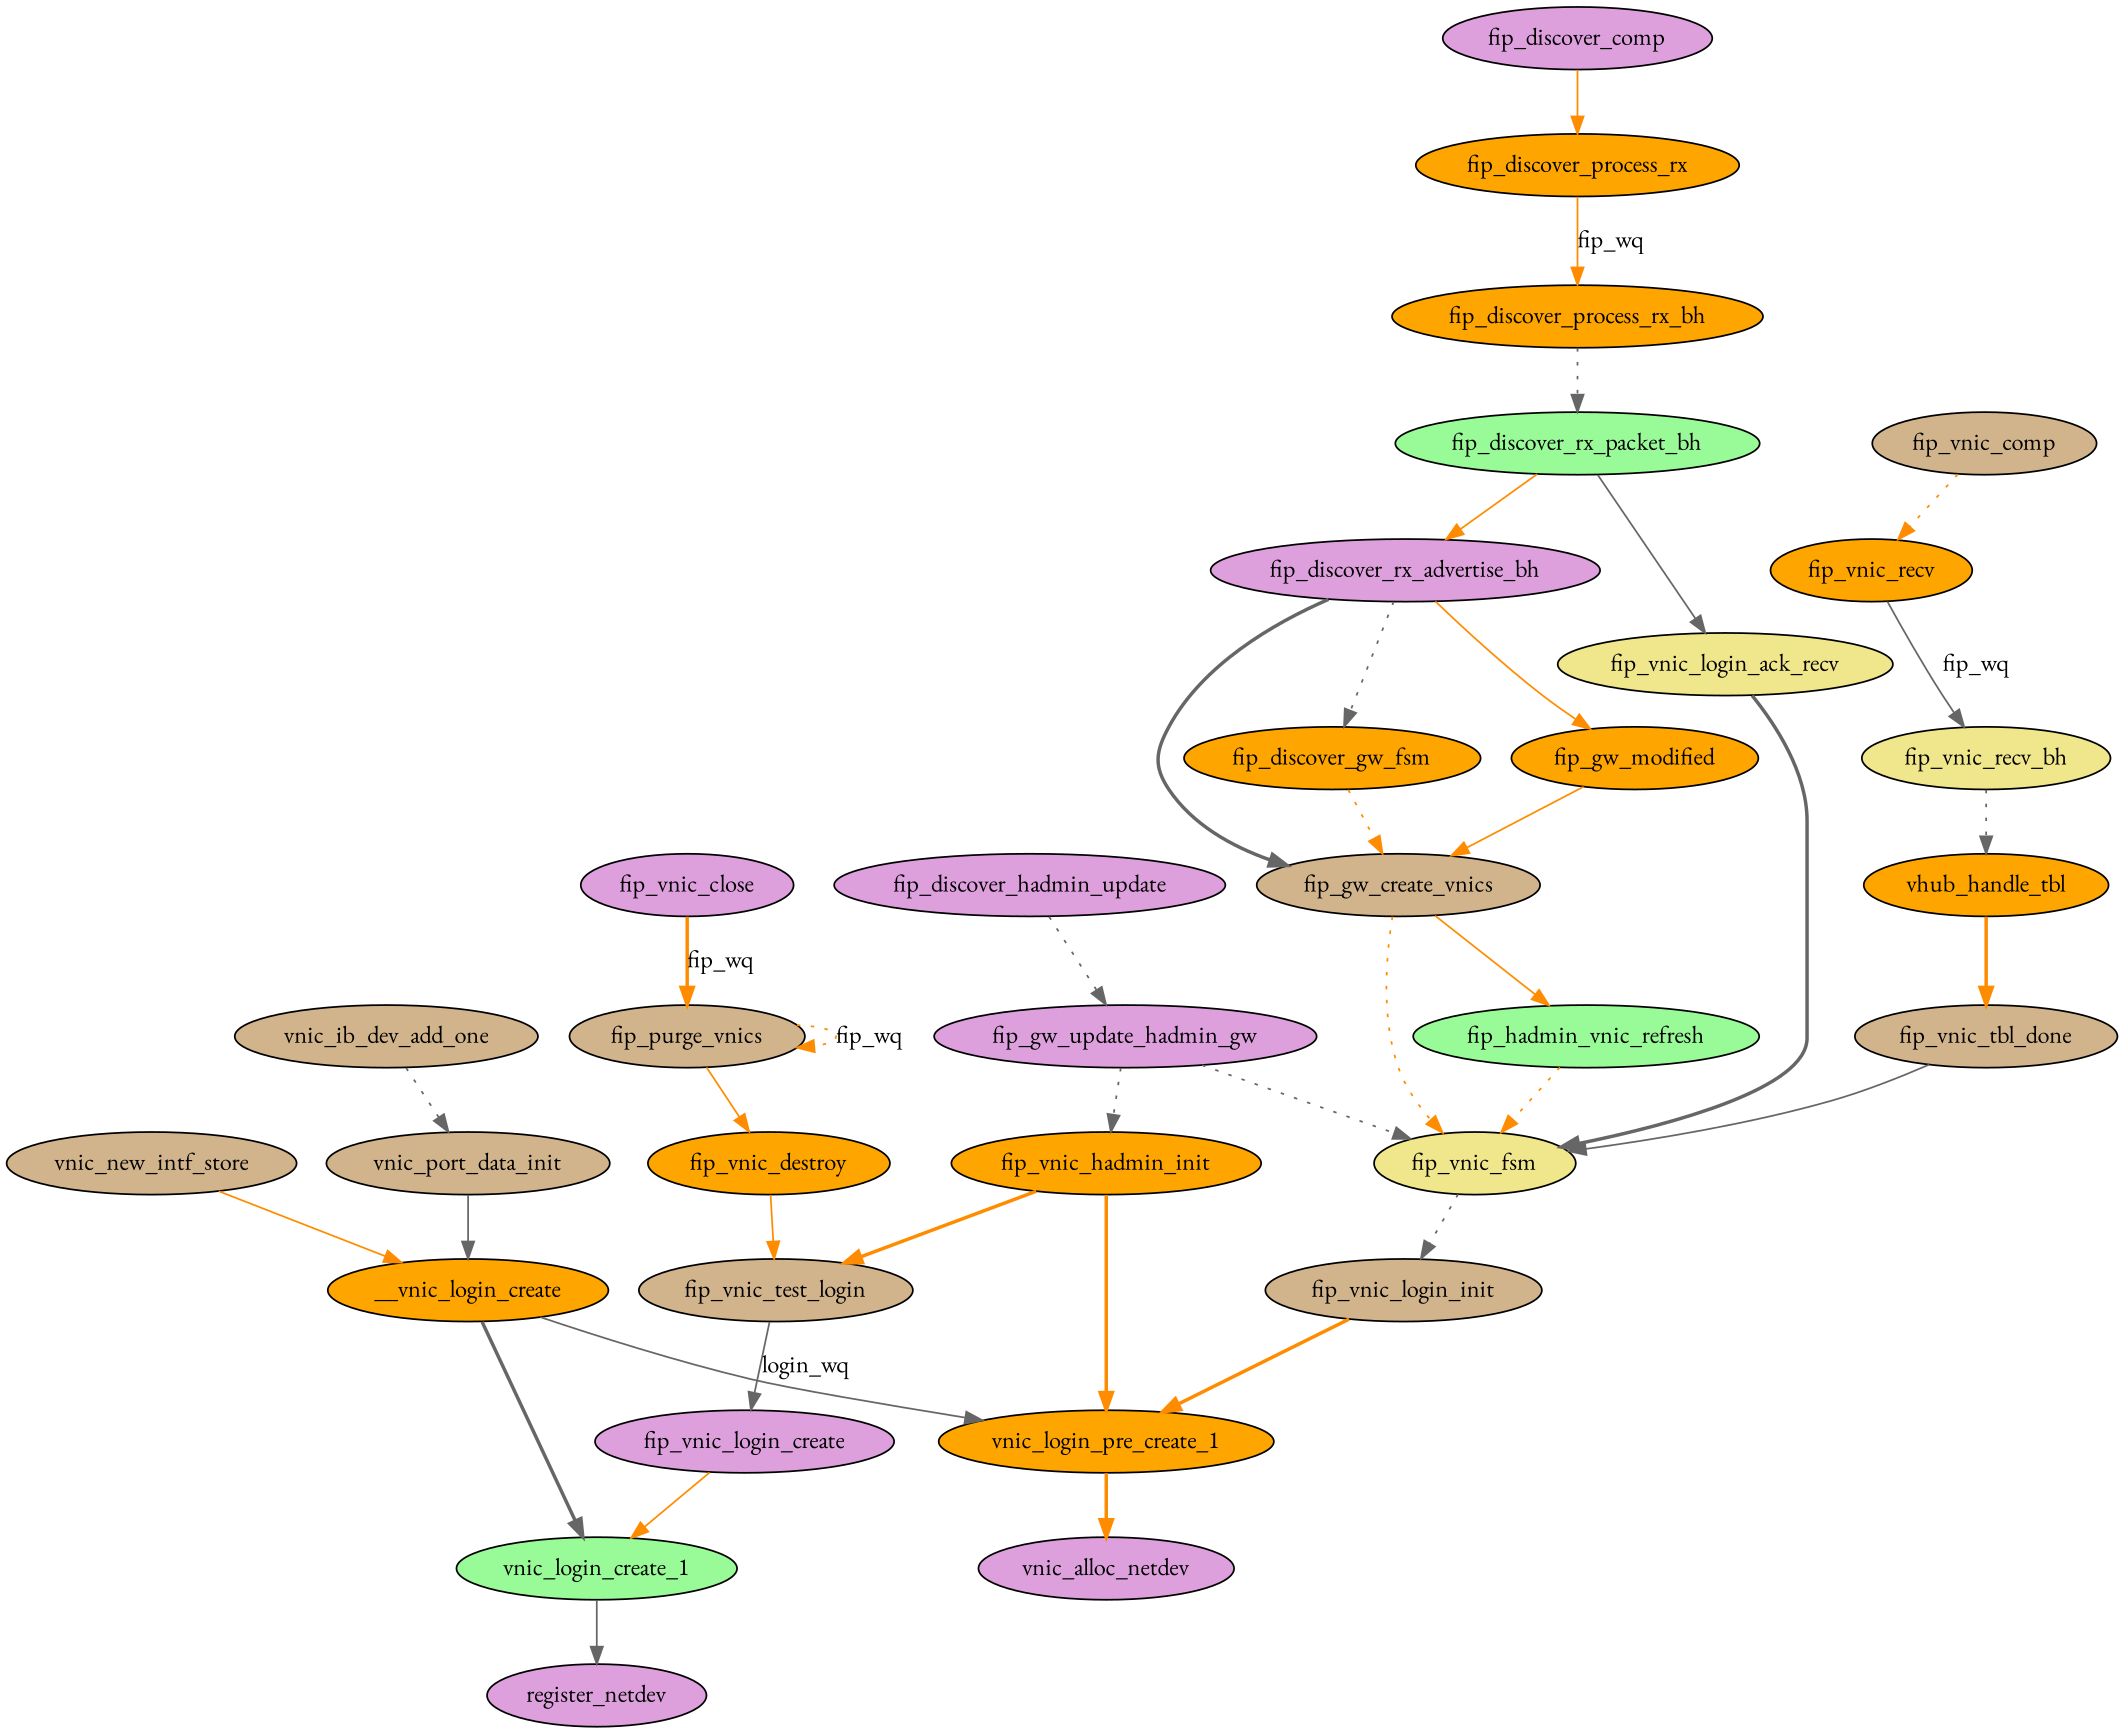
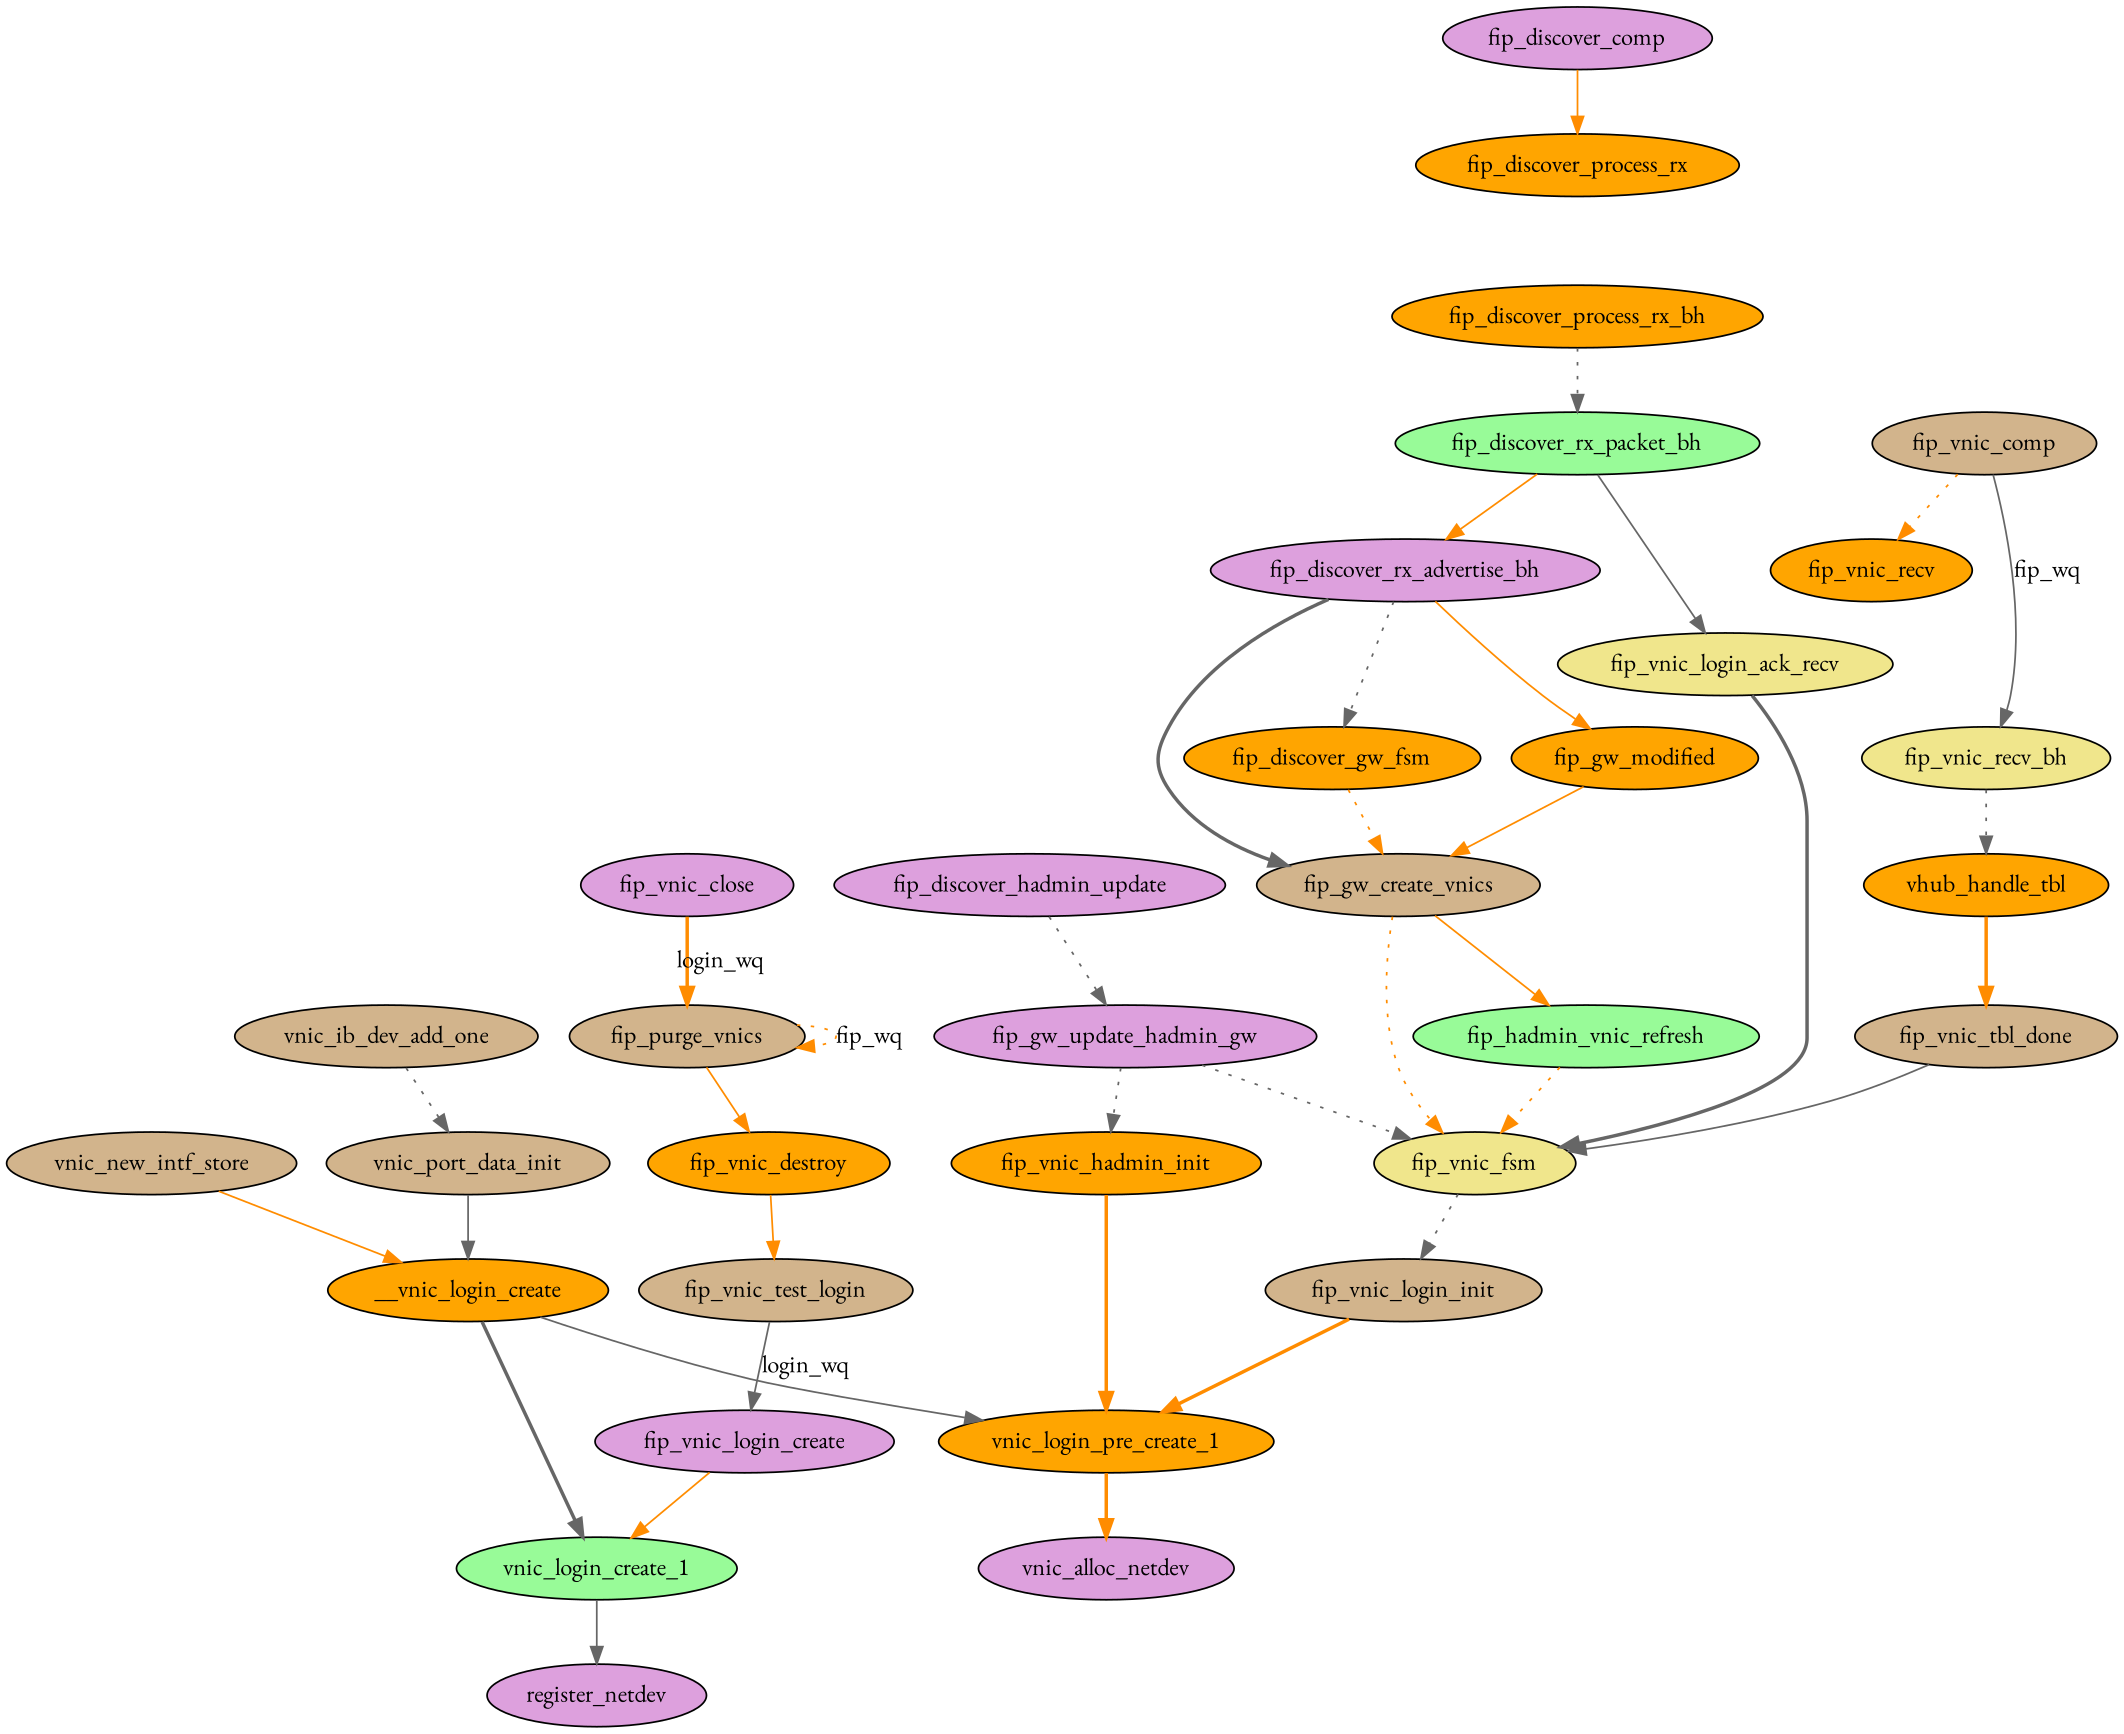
edge "fip_discover_process_rx" -> "fip_discover_process_rx_bh": removed, label "fip_wq"
edge "fip_vnic_recv" -> "fip_vnic_recv_bh": now "fip_vnic_comp" -> "fip_vnic_recv_bh"
edge "fip_vnic_close" -> "fip_purge_vnics": label "fip_wq" -> "login_wq"
edge "fip_vnic_hadmin_init" -> "fip_vnic_test_login": removed
